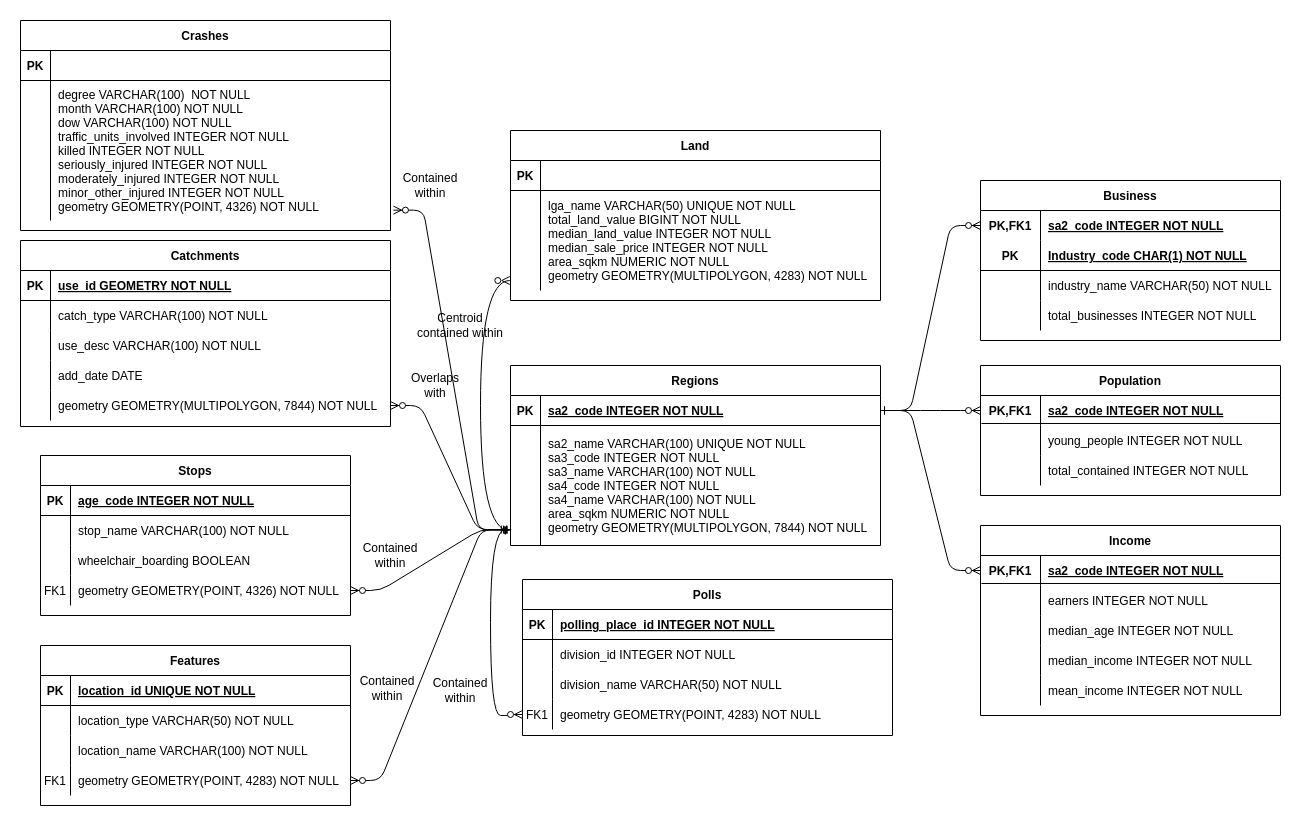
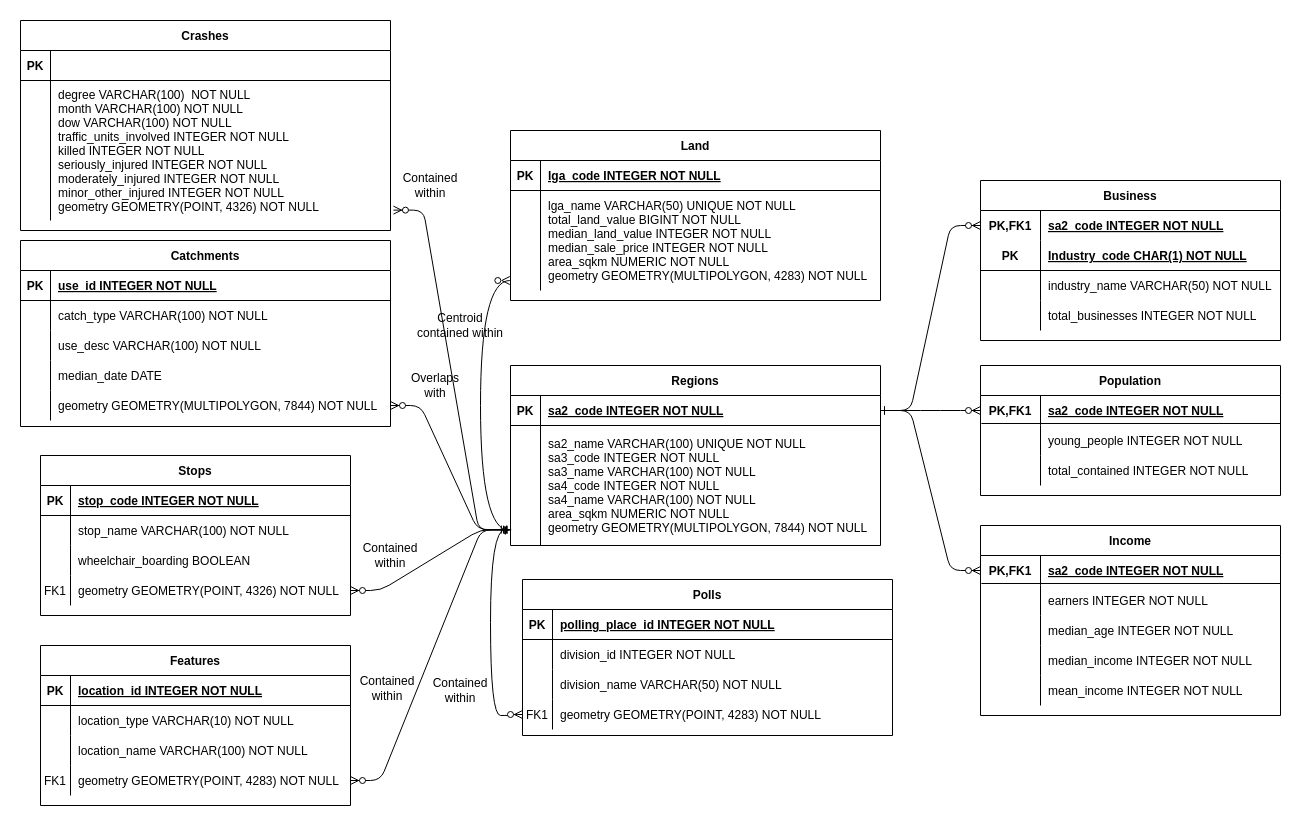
node "lga_code INTEGER NOT NULL": added
node "use_id GEOMETRY NOT NULL": label "use_id GEOMETRY NOT NULL" -> "use_id INTEGER NOT NULL"
node "add_date DATE": label "add_date DATE" -> "median_date DATE"
node "age_code INTEGER NOT NULL": label "age_code INTEGER NOT NULL" -> "stop_code INTEGER NOT NULL"
node "location_id UNIQUE NOT NULL": label "location_id UNIQUE NOT NULL" -> "location_id INTEGER NOT NULL"
node "location_type VARCHAR(50) NOT NULL": label "location_type VARCHAR(50) NOT NULL" -> "location_type VARCHAR(10) NOT NULL"
